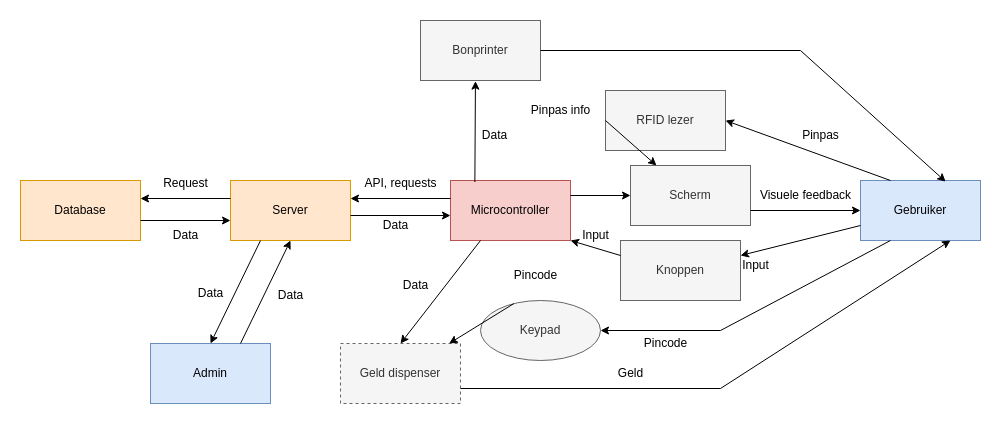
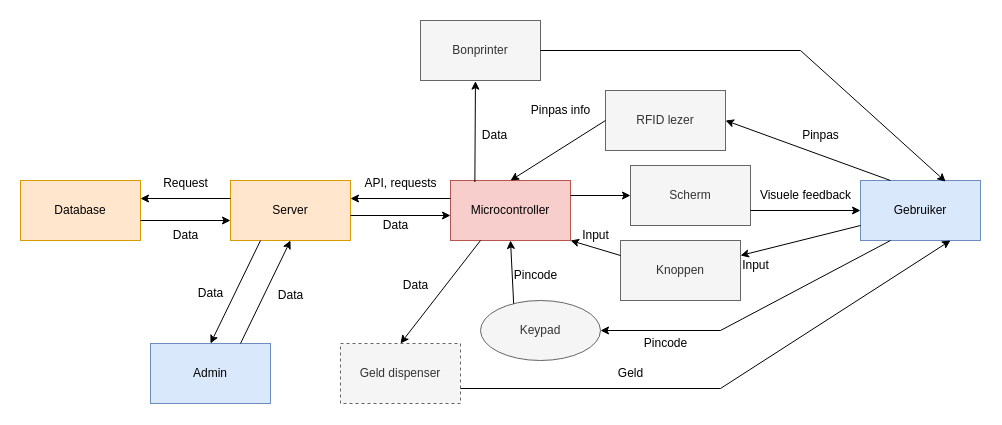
edge "RFID lezer" -> "Scherm": now "RFID lezer" -> "Microcontroller"
edge "Keypad" -> "Geld dispenser": now "Keypad" -> "Microcontroller"
